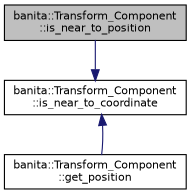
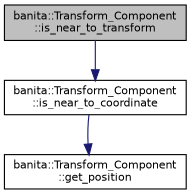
node "banita::Transform_Component ::is_near_to_position": label "banita::Transform_Component ::is_near_to_position" -> "banita::Transform_Component ::is_near_to_transform"
edge "banita::Transform_Component ::get_position" -> "banita::Transform_Component ::is_near_to_coordinate": reversed
